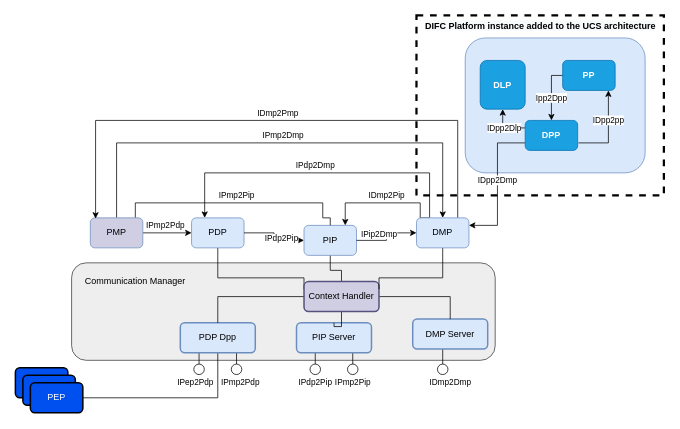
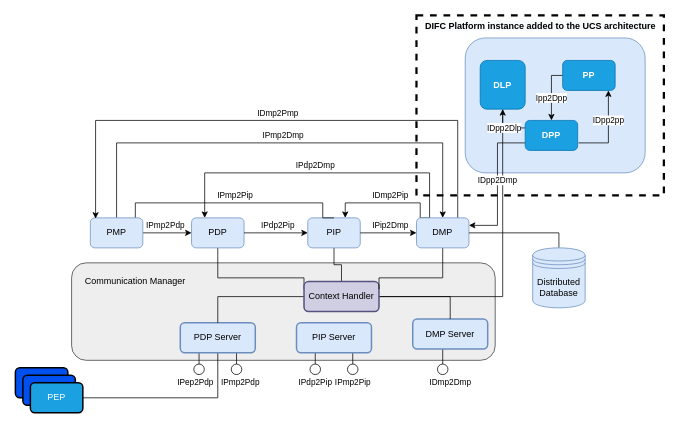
node "PMP": fillcolor #d0cee2 -> #dae8fc
edge "DMP" -- "Distributed Database": added
node "PIP": moved (330, 240) -> (334, 233)
node "Distributed Database": added
edge "Context Handler" -- "PIP Server": now "Context Handler" -- "DLP"
node "PDP Dpp": label "PDP Dpp" -> "PDP Server"
node "PEP": fillcolor #0050ef -> #1ba1e2
